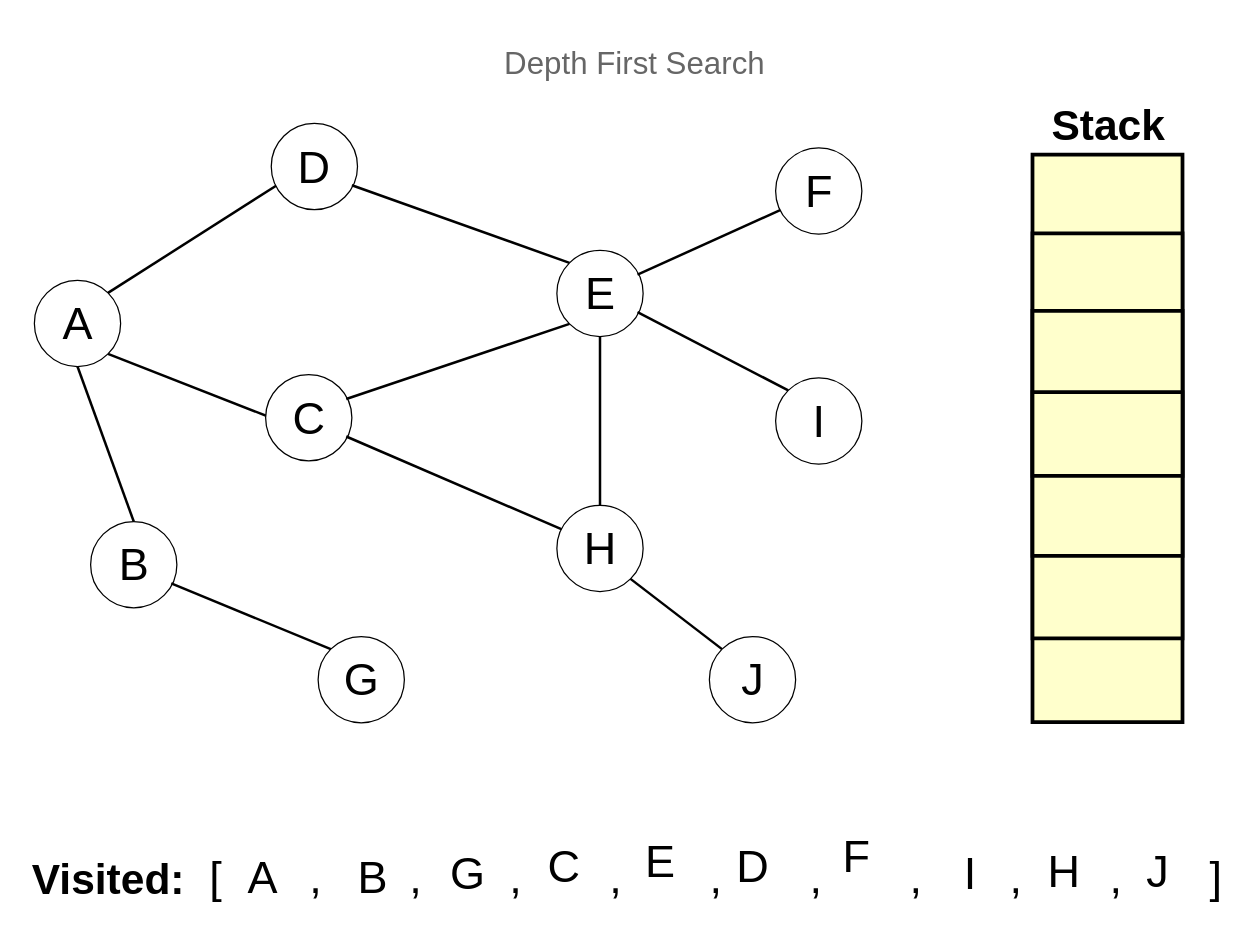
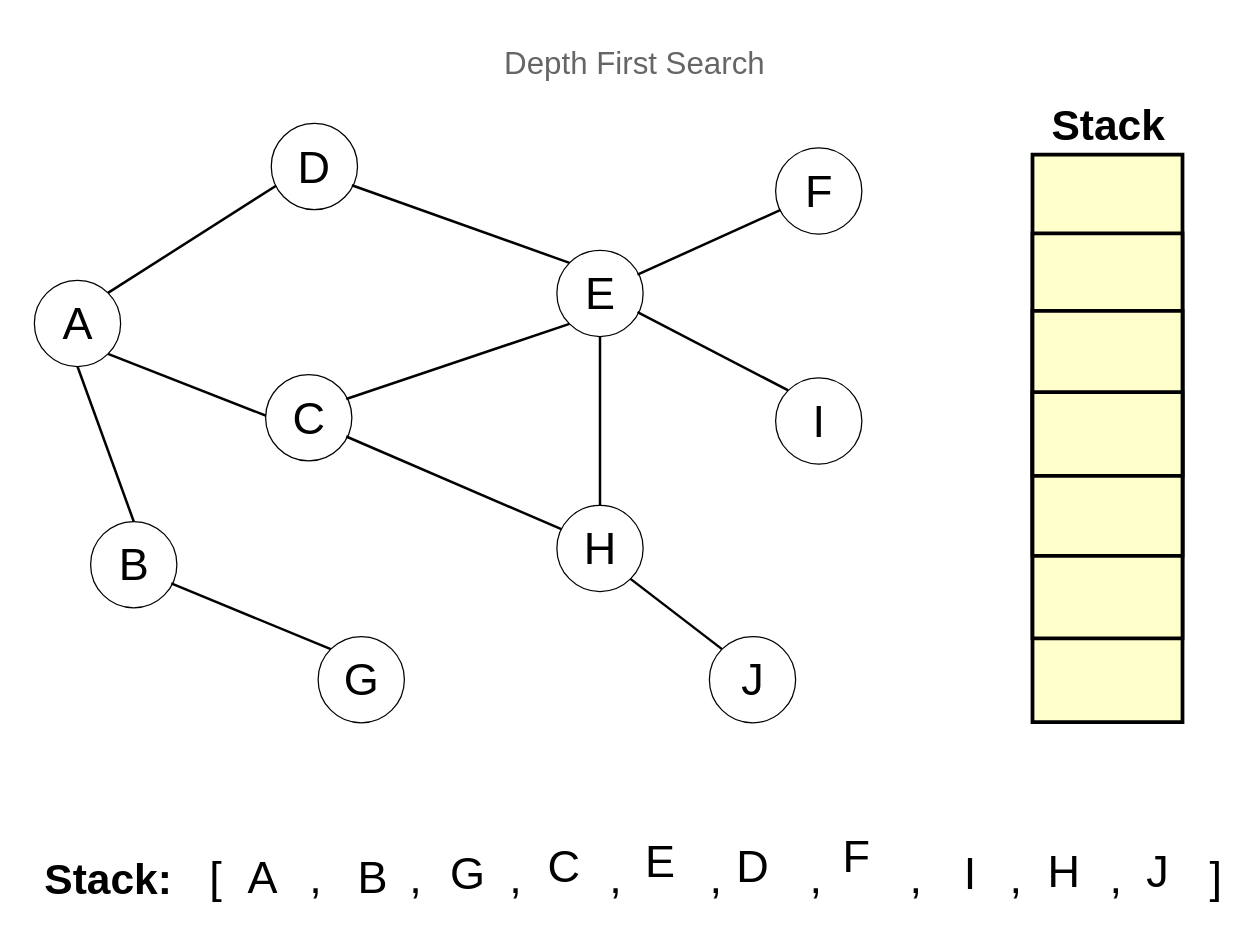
node "Visited:": label "Visited:" -> "Stack:"
